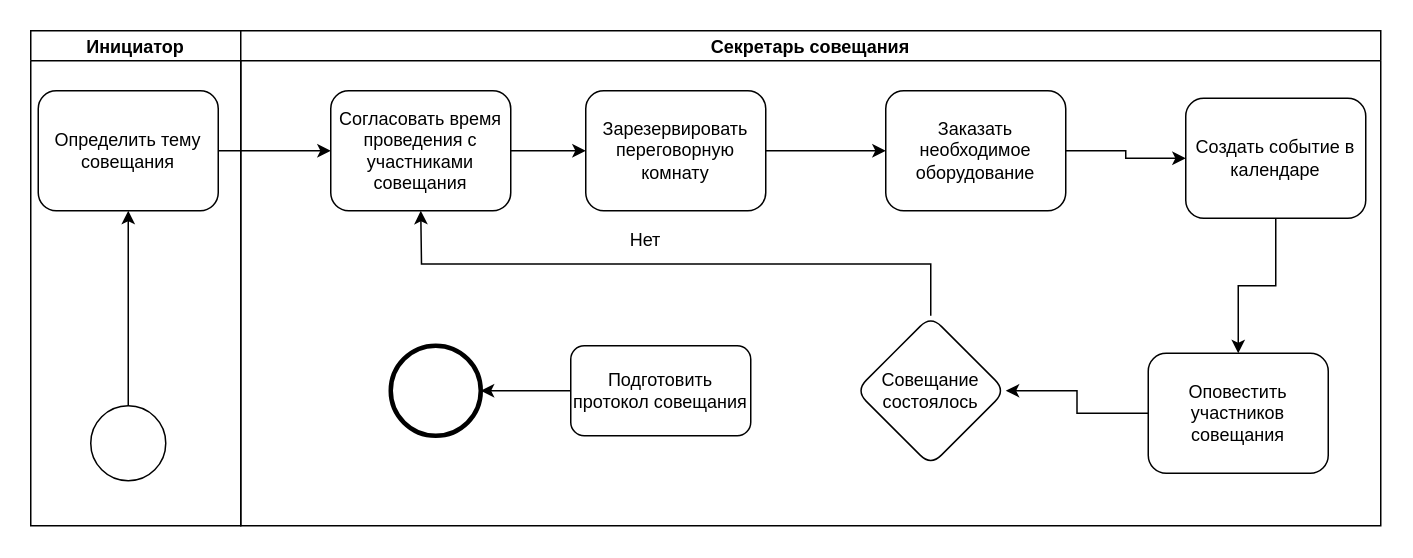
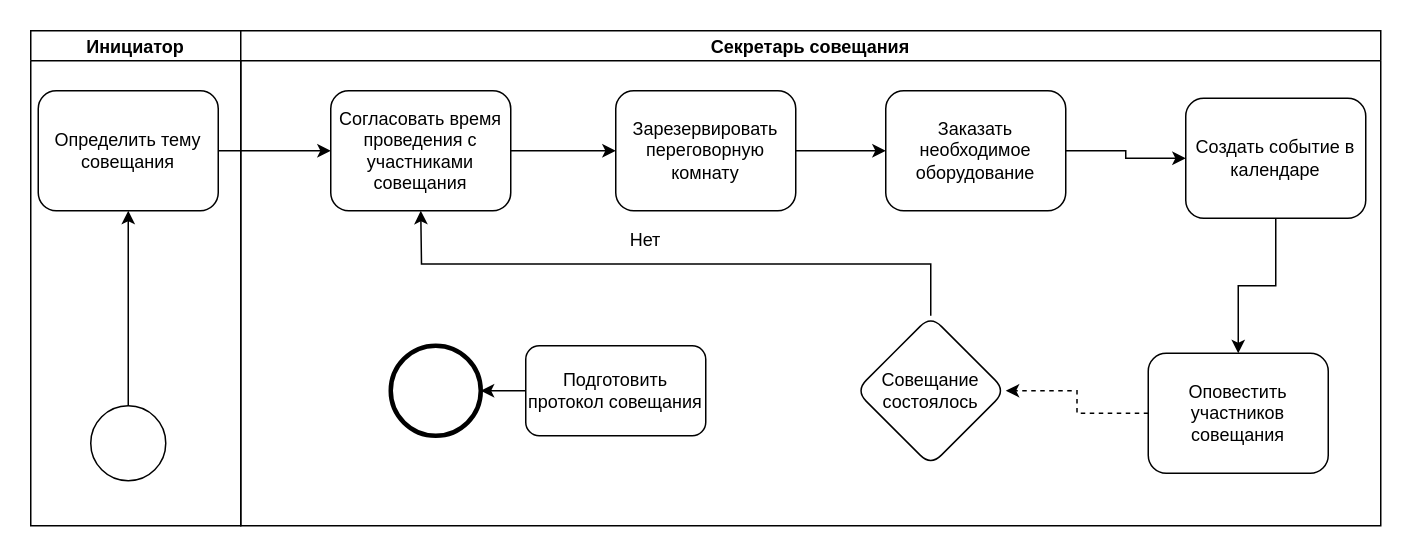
node "Зарезервировать переговорную комнату": moved (676, 151) -> (706, 151)
node "Подготовить протокол совещания": moved (661, 391) -> (616, 391)
edge "Оповестить участников совещания" -> "Совещание состоялось": style solid -> dashed
